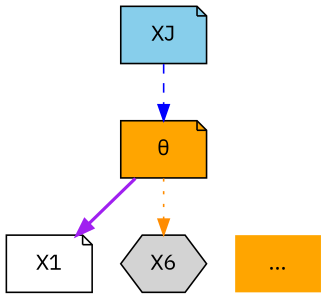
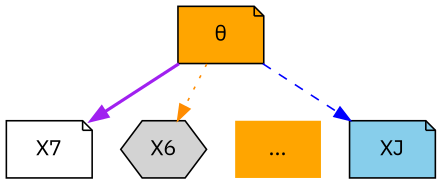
edge "XJ" -> "θ": reversed
node "X1": label "X1" -> "X7"
